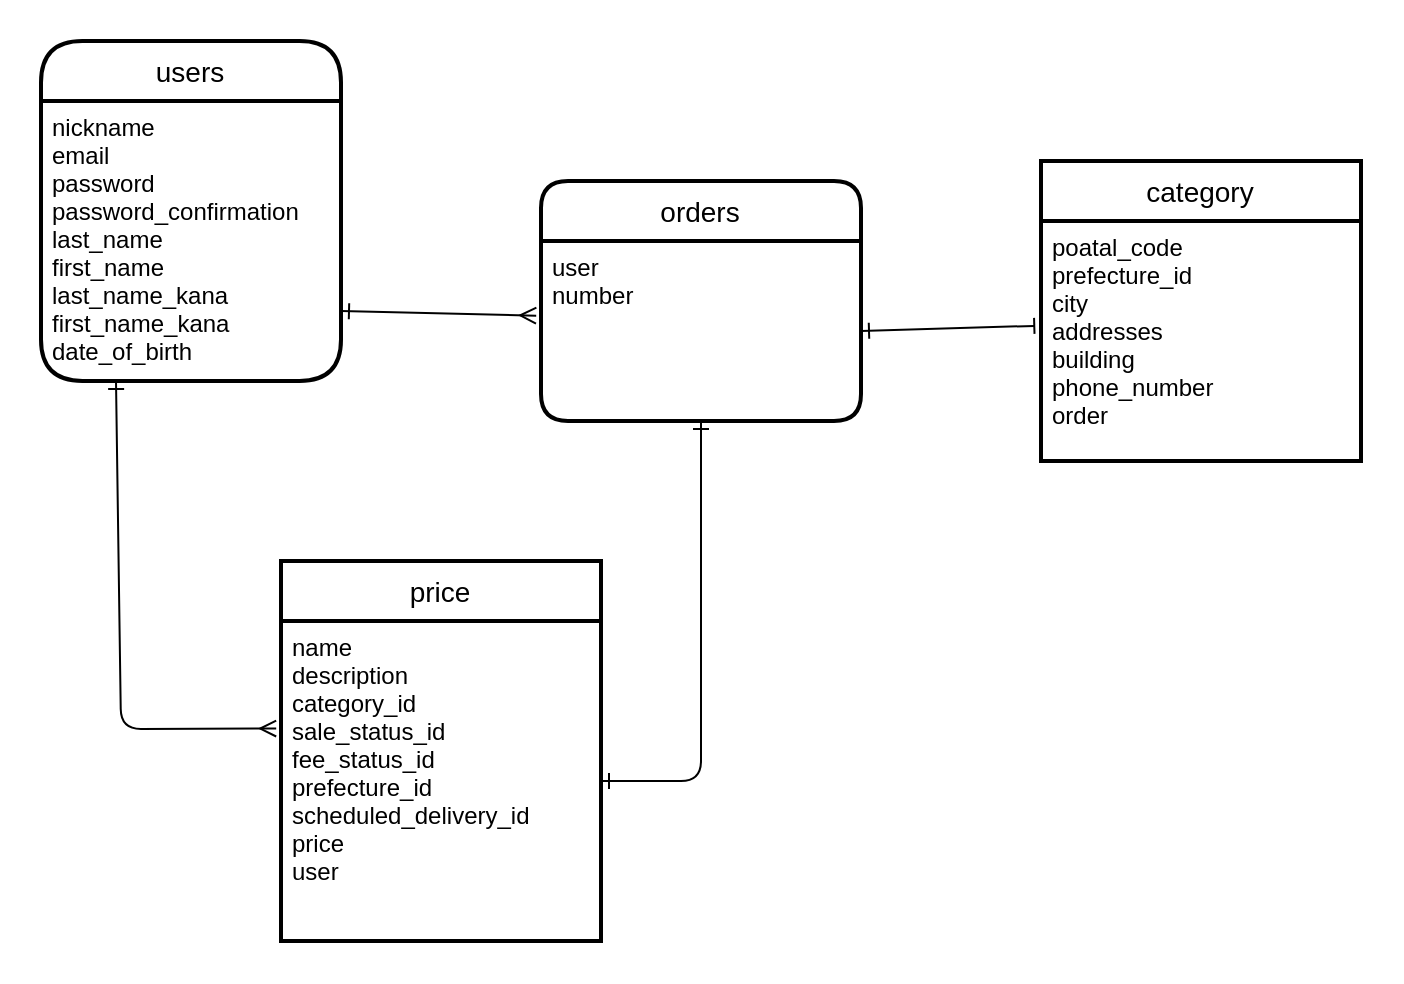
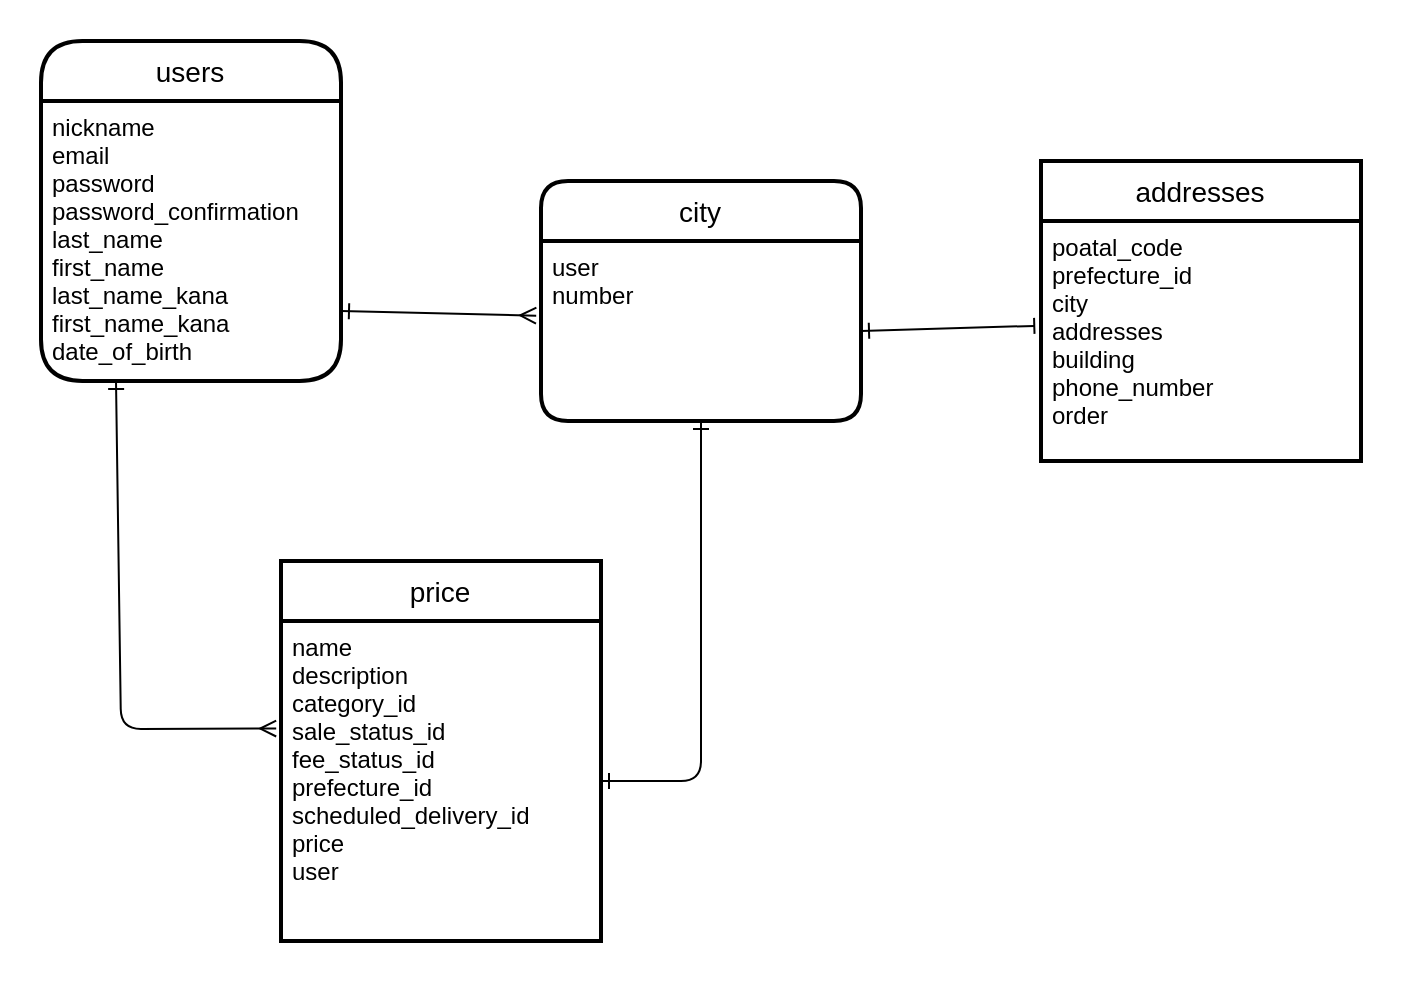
node "category": label "category" -> "addresses"
node "orders": label "orders" -> "city"
